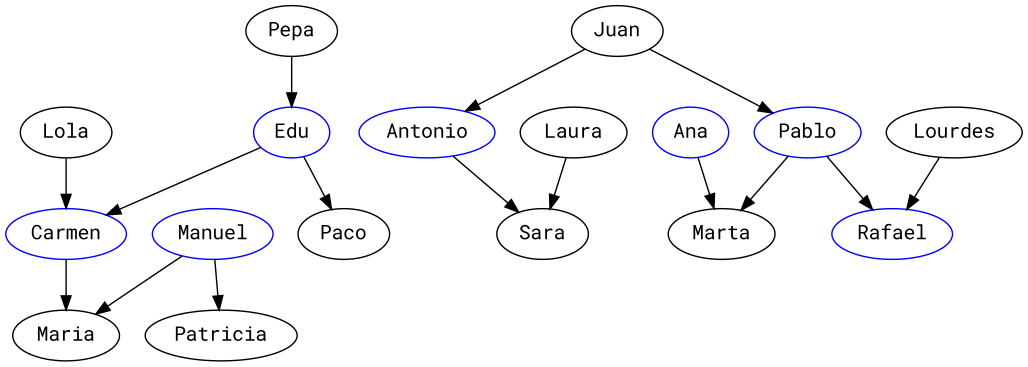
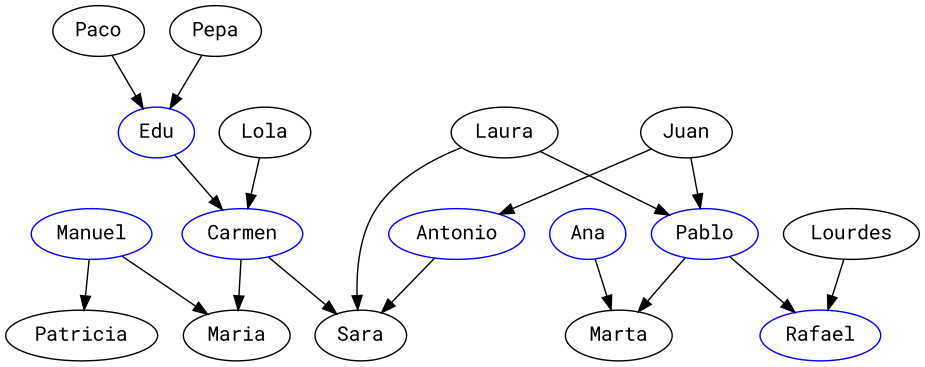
edge "Edu" -> "Paco": reversed
edge "Laura" -> "Pablo": added
edge "Carmen" -> "Sara": added
